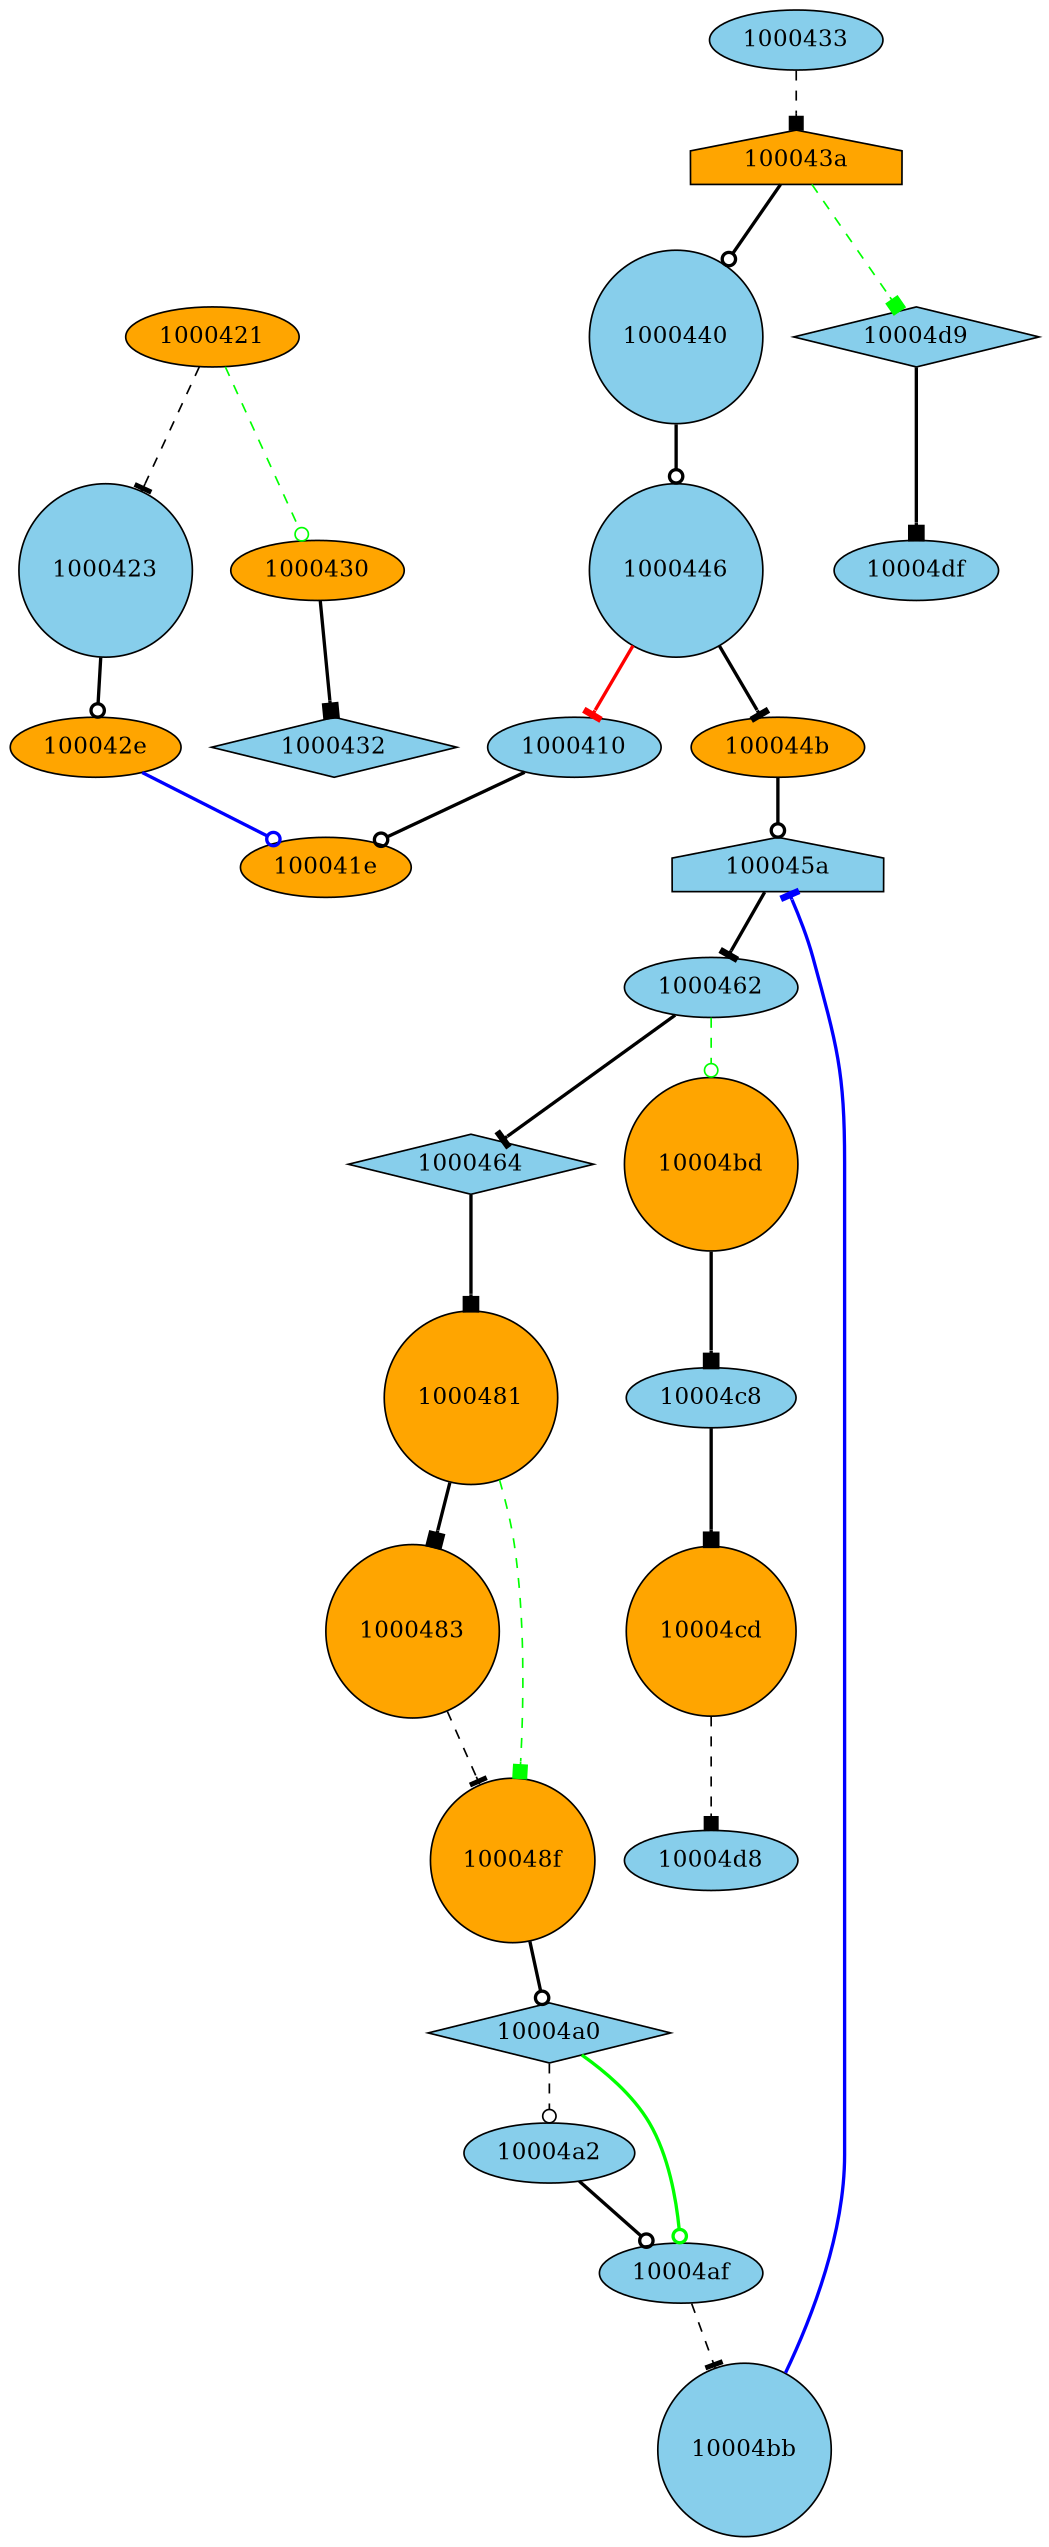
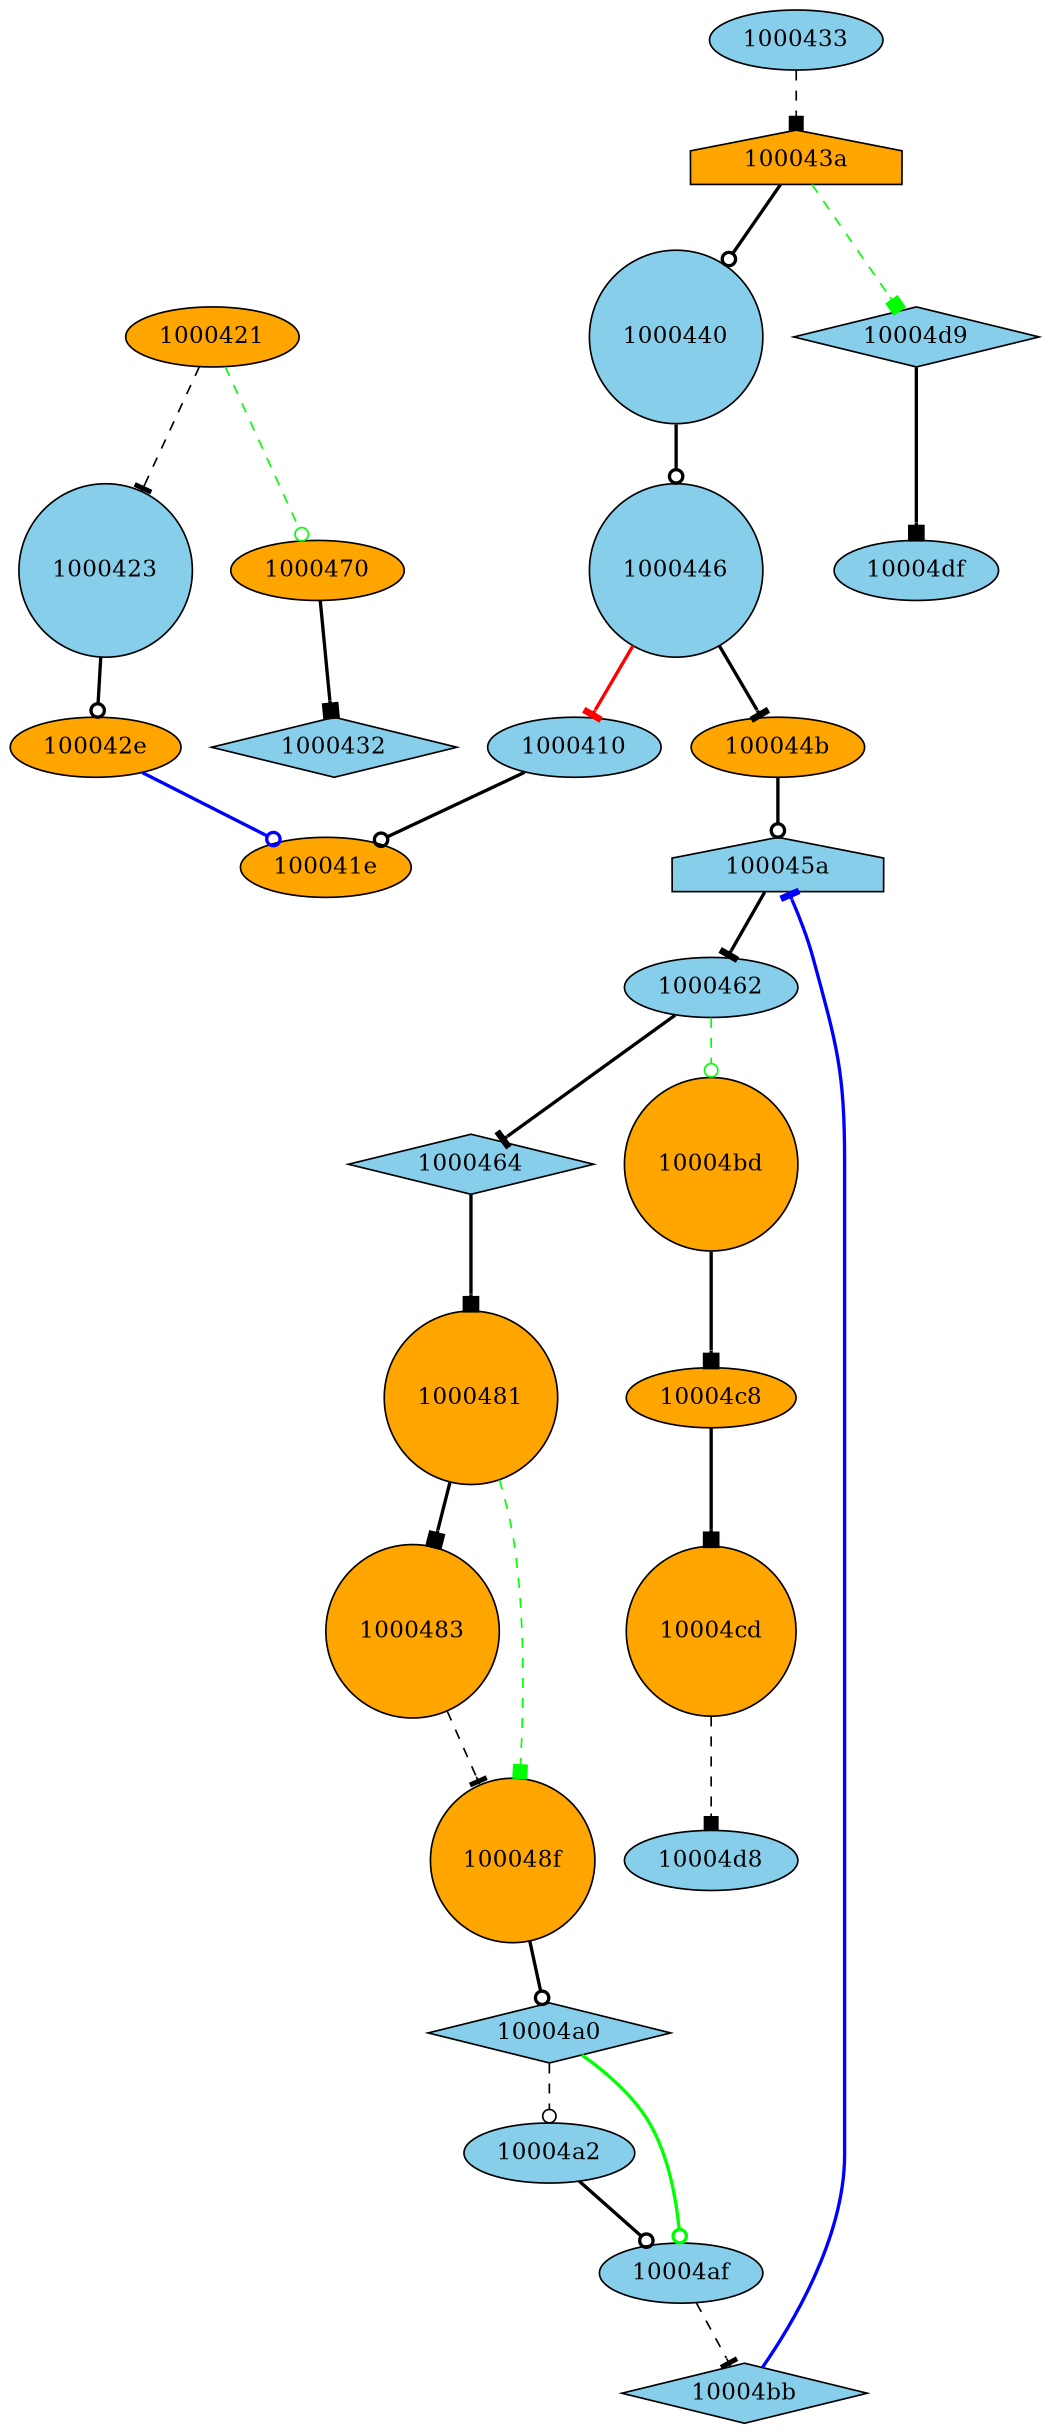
node "1000430": label "1000430" -> "1000470"
node "10004c8": fillcolor skyblue -> orange
node "10004bb": shape circle -> diamond
